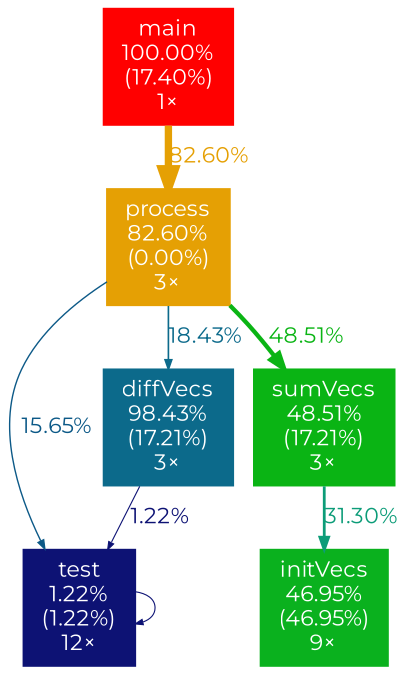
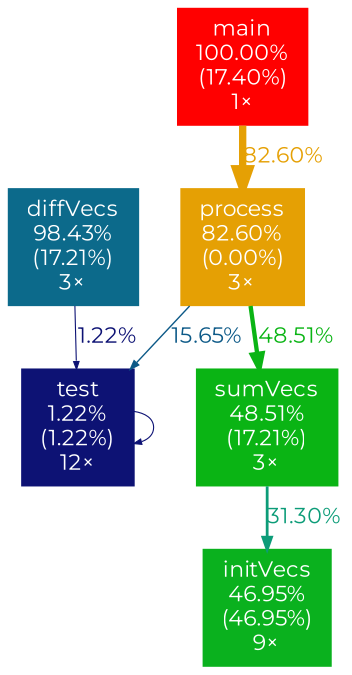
edge "process 82.60% (0.00%) 3×" -> "diffVecs 98.43% (17.21%) 3×": removed, label "18.43%"
